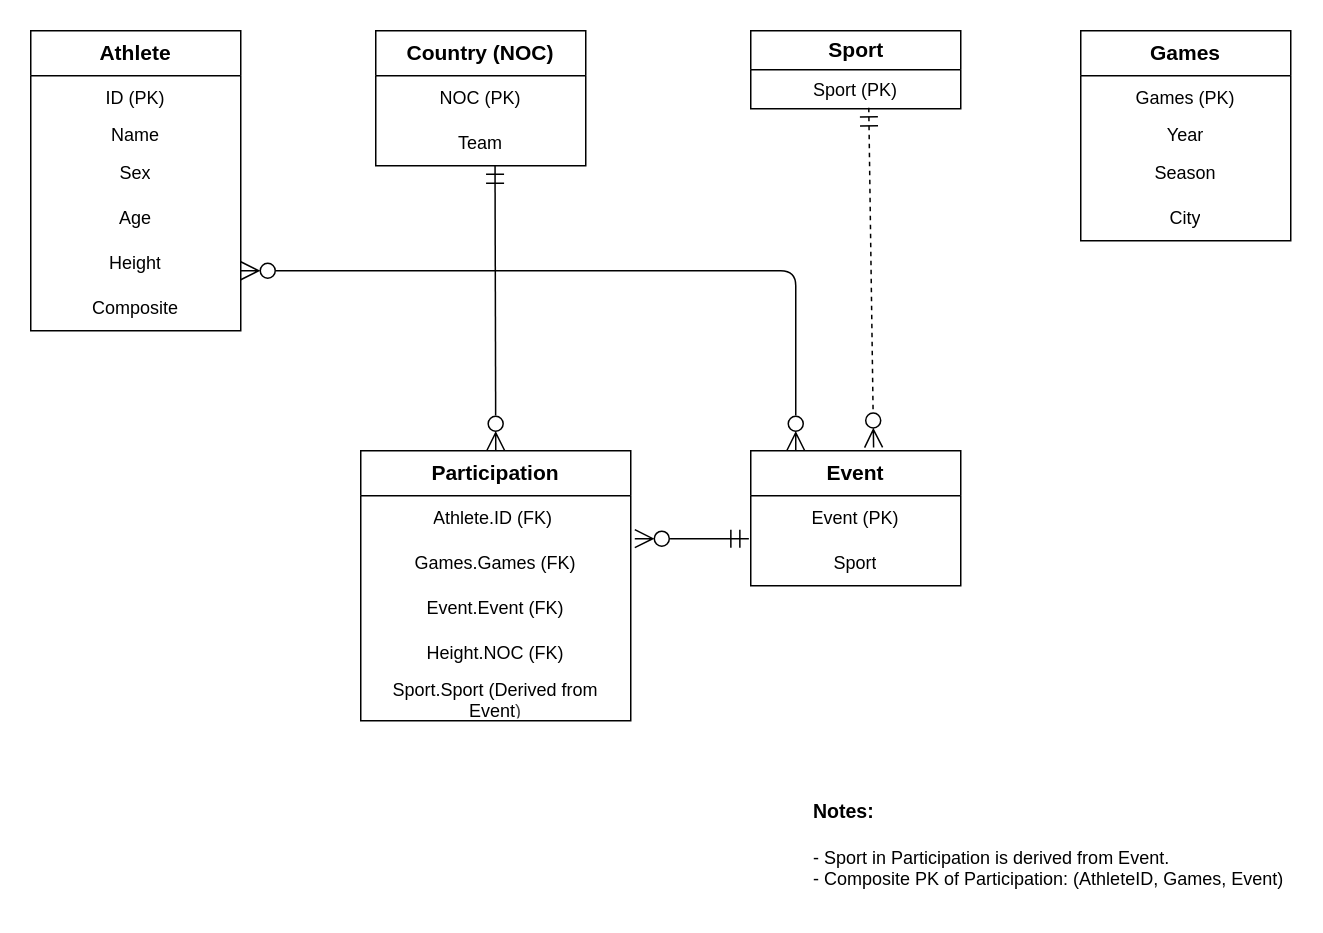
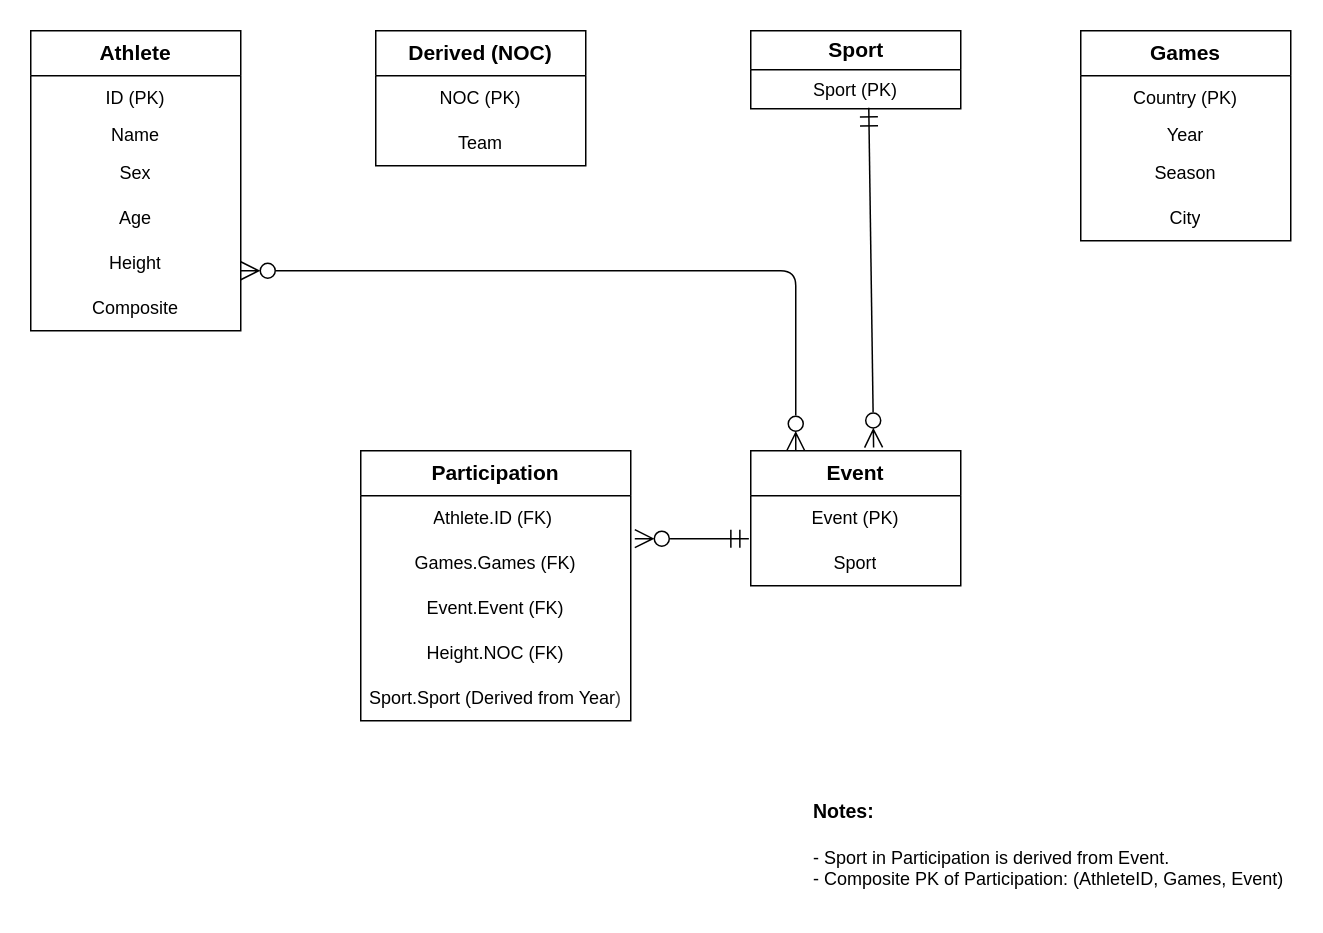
node "Country (NOC)": label "Country (NOC)" -> "Derived (NOC)"
node "Games (PK)": label "Games (PK)" -> "Country (PK)"
edge "Sport (PK)" -- "Event": style dashed -> solid
edge "Team" -- "Participation": removed
node "Sport.Sport (Derived from Event)": label "Sport.Sport (Derived from Event)" -> "Sport.Sport (Derived from Year)"
